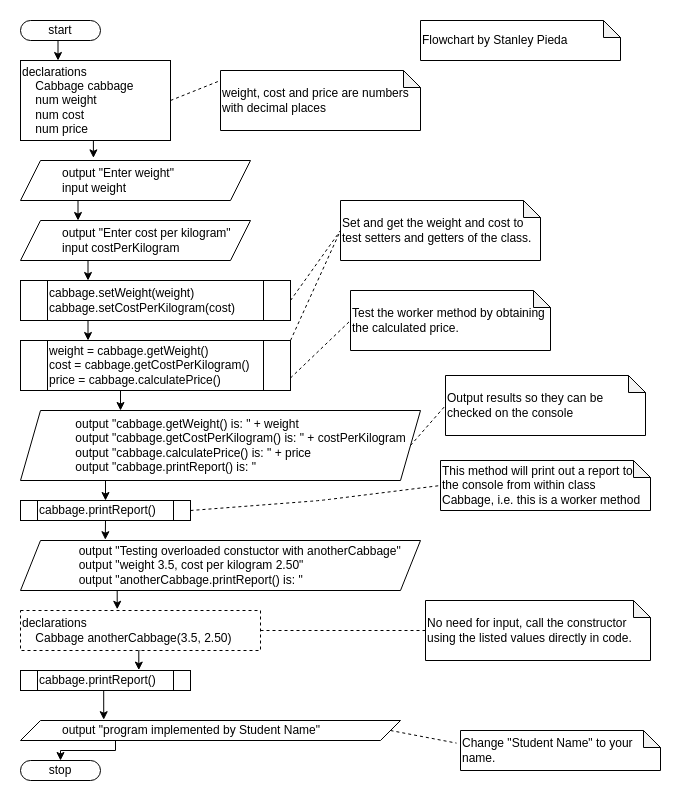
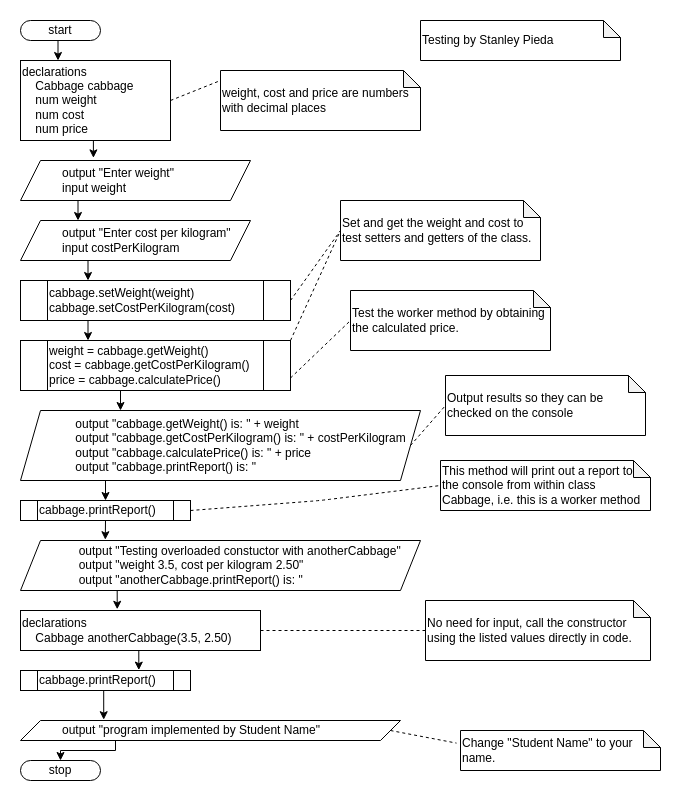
node "Flowchart by Stanley Pieda": label "Flowchart by Stanley Pieda" -> "Testing by Stanley Pieda"
node "declarations Cabbage anotherCabbage(3.5, 2.50)": style dashed -> solid
